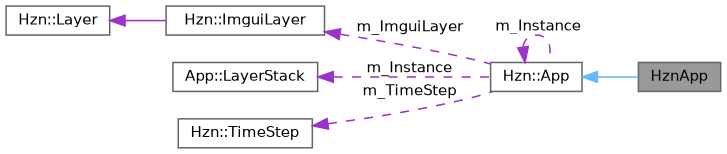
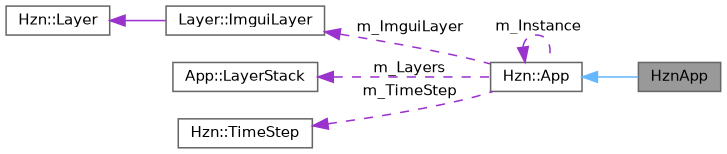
node "Hzn::ImguiLayer": label "Hzn::ImguiLayer" -> "Layer::ImguiLayer"
edge "Hzn::App" -> "App::LayerStack": label " m_Instance" -> " m_Layers"
